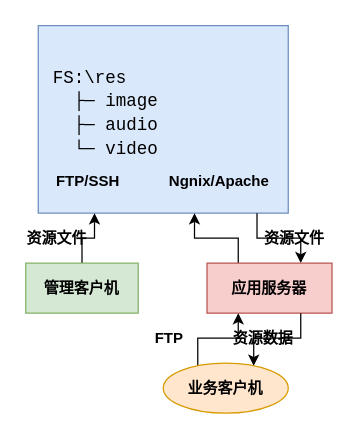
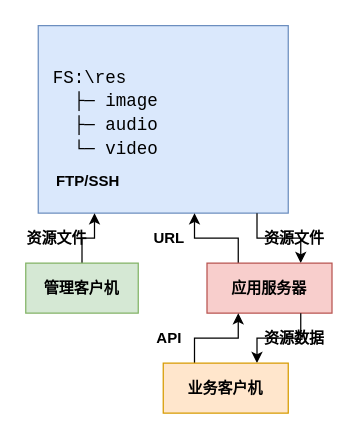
node "Ngnix/Apache": removed
node "URL": added
node "FTP": label "FTP" -> "API"
node "资源数据": moved (263, 338) -> (294, 338)
node "业务客户机": shape ellipse -> rectangle
